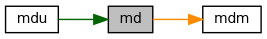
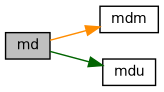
edge "mdu" -> "md": reversed
